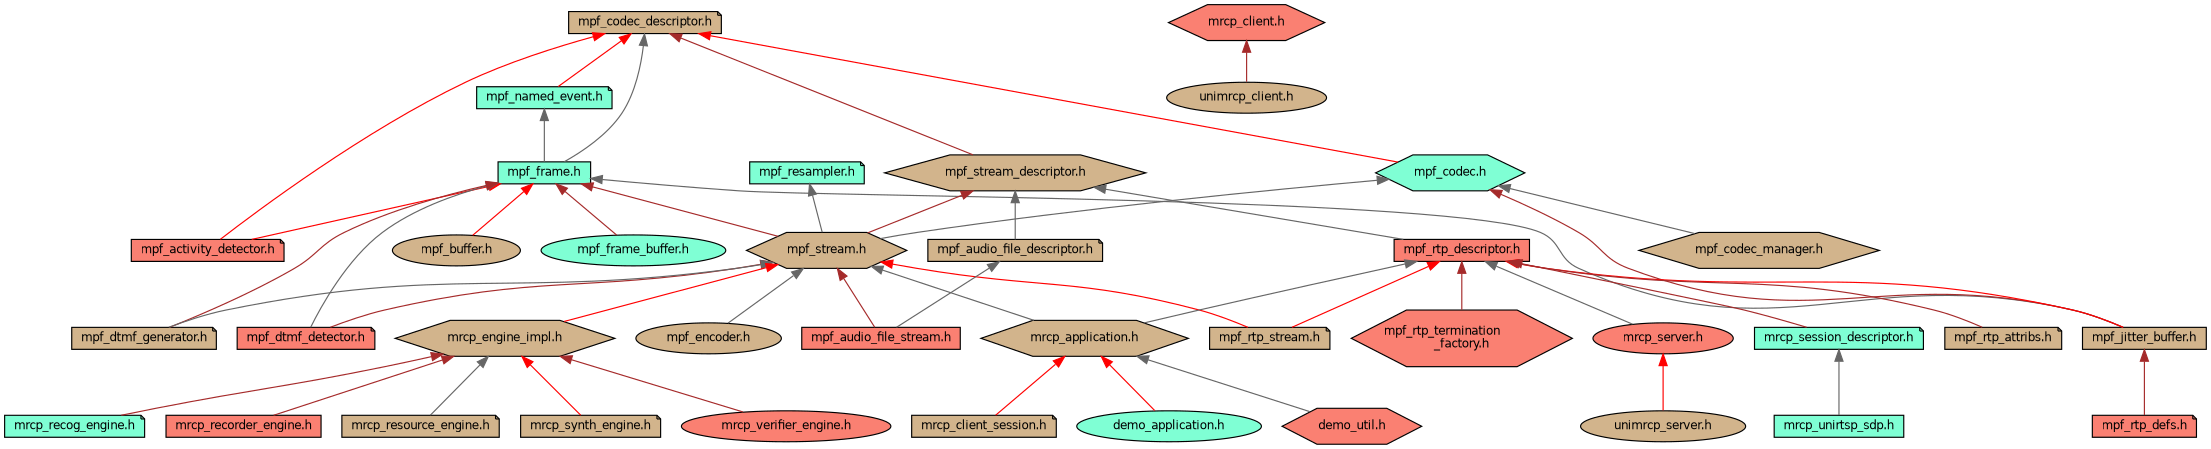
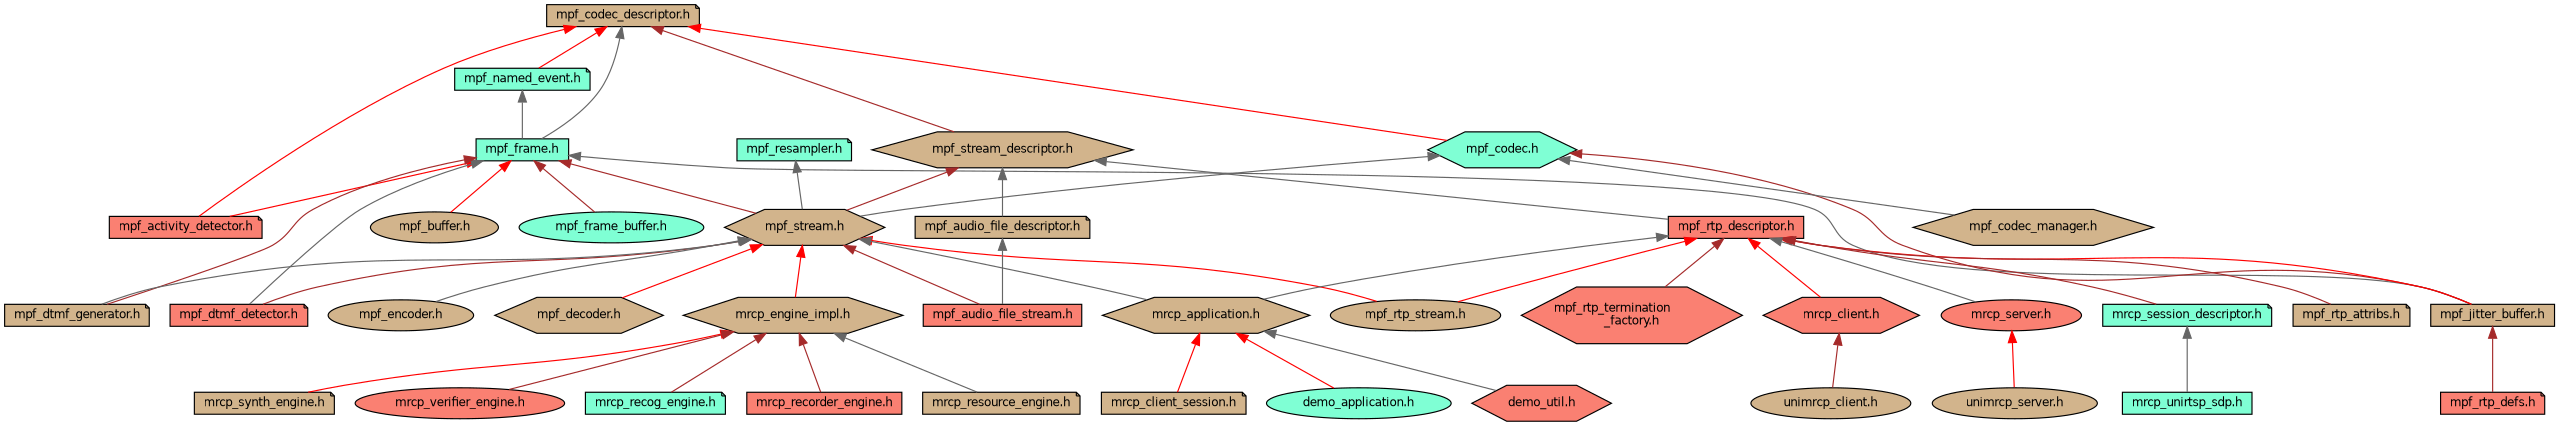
edge "mrcp_client.h" -> "mpf_rtp_descriptor.h": added
node "mpf_decoder.h": added
node "mpf_rtp_stream.h": shape note -> ellipse
